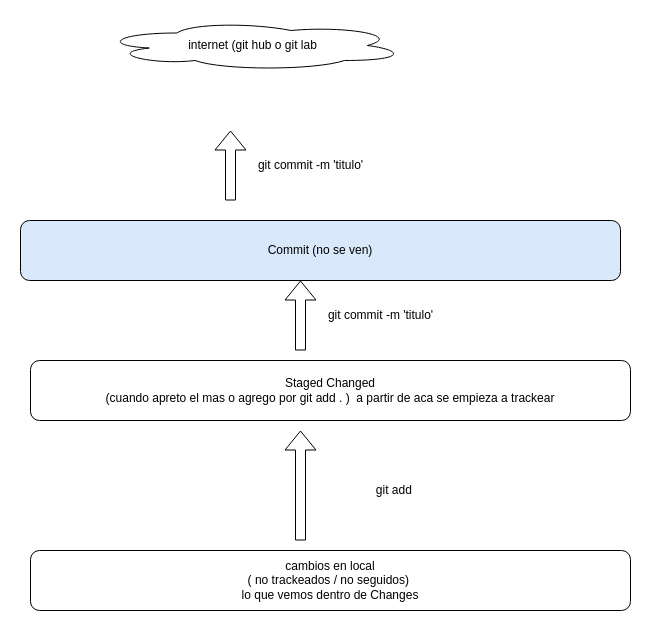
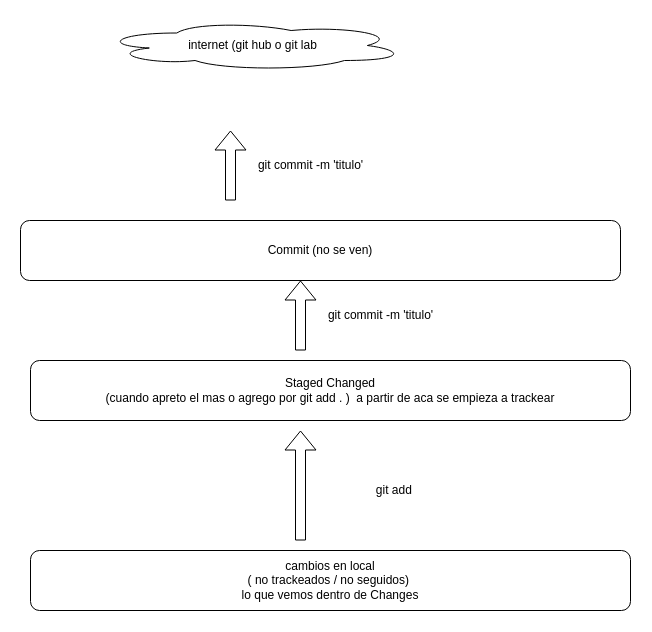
node "Commit (no se ven)": fillcolor #dae8fc -> #ffffff
